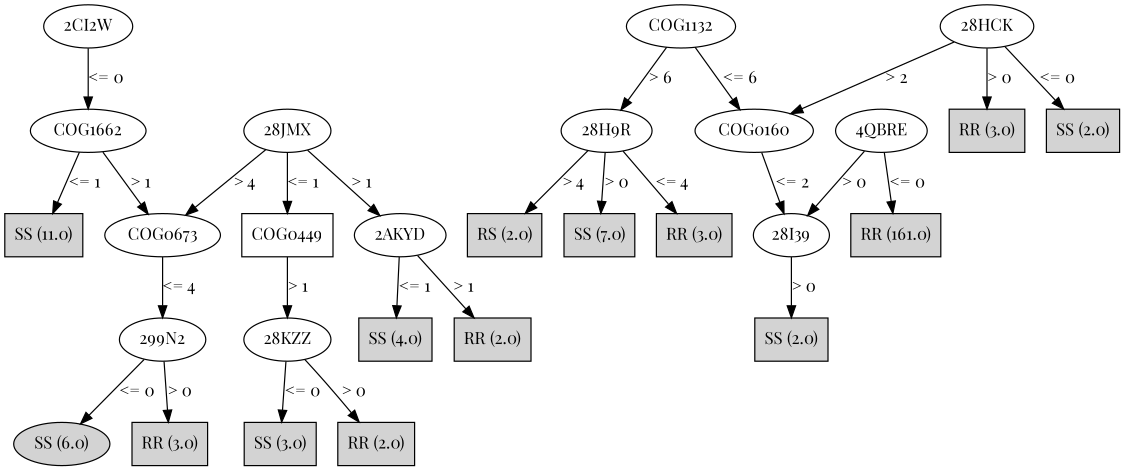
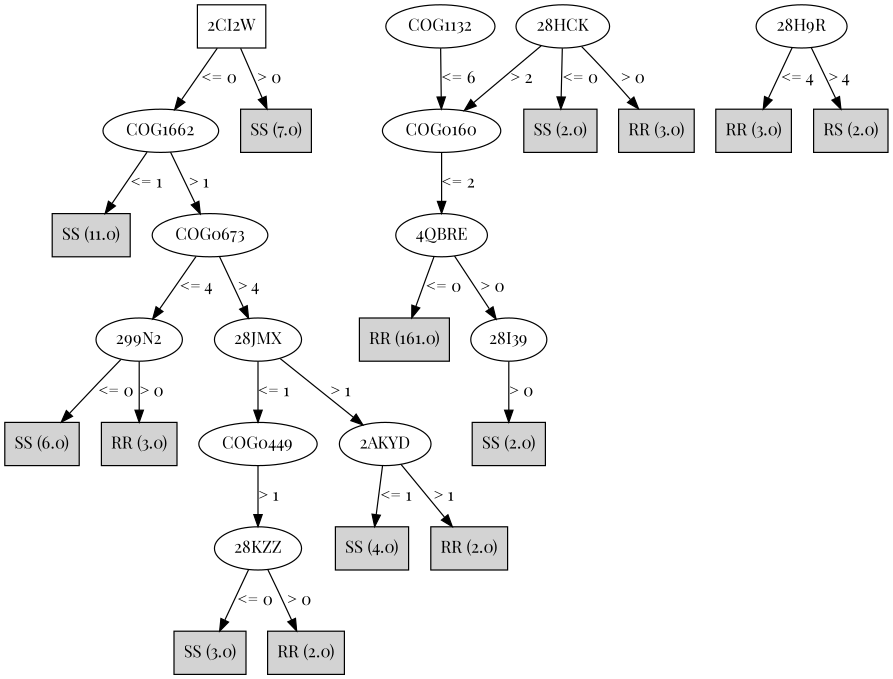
node "2CI2W": shape ellipse -> box
edge "COG1132" -> "28H9R": removed, label "> 6"
edge "28H9R" -> "SS (7.0)": now "2CI2W" -> "SS (7.0)"
edge "COG0160" -> "28I39": now "COG0160" -> "4QBRE"
edge "28JMX" -> "COG0673": reversed
node "COG0449": shape box -> ellipse
node "SS (6.0)": shape ellipse -> box
